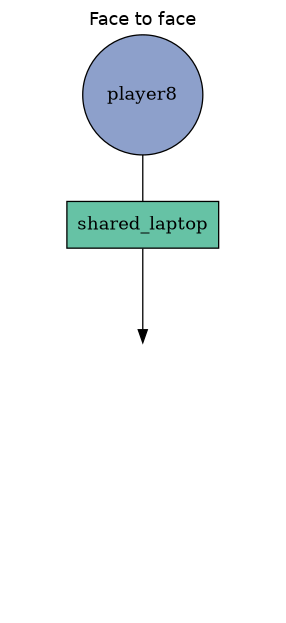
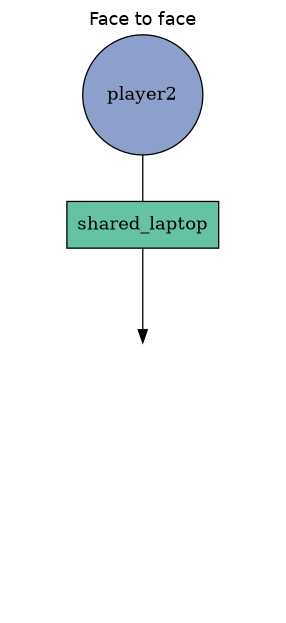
node "player8": label "player8" -> "player2"
